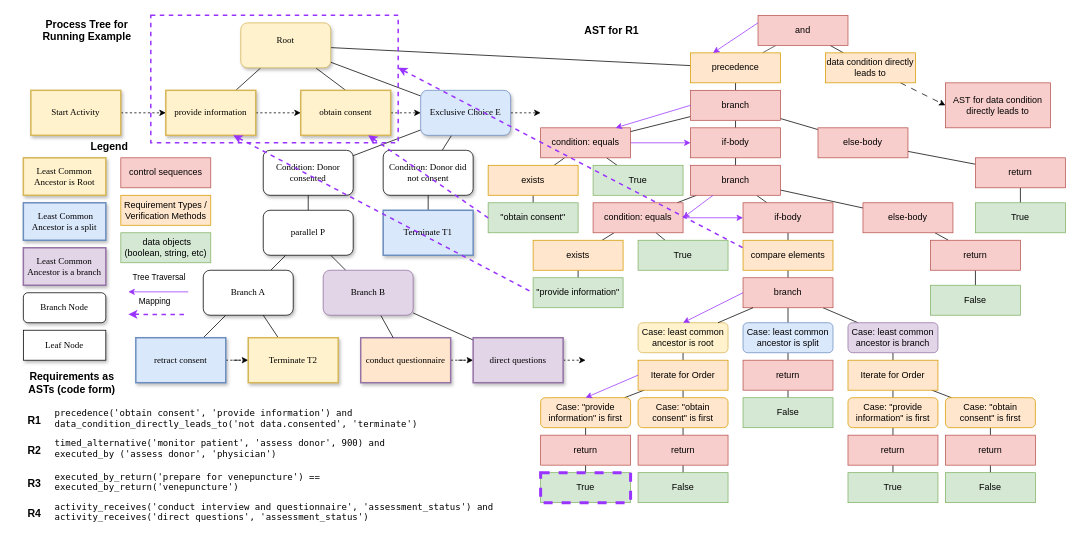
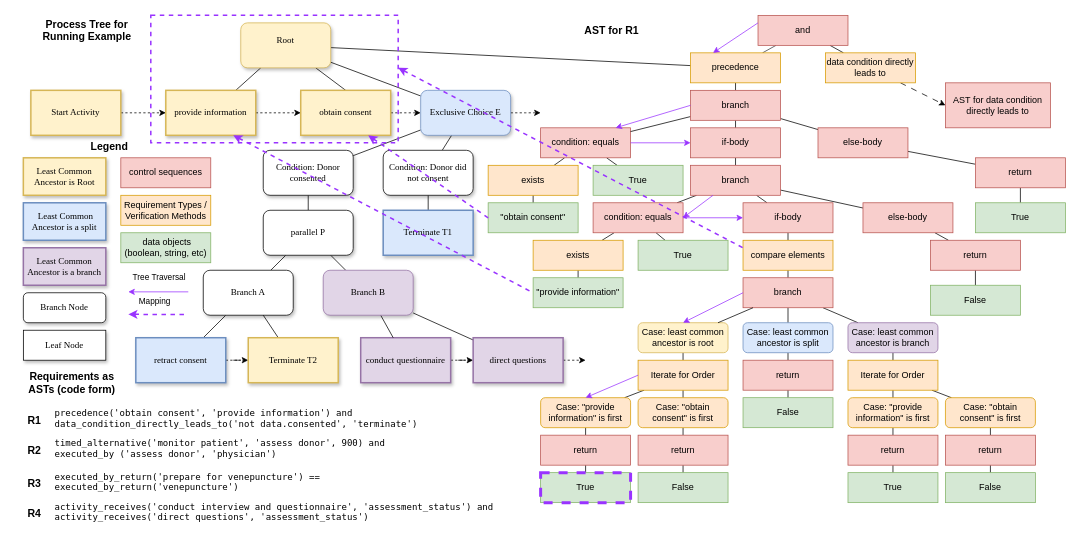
node "conduct questionnaire": fillcolor #ffe6cc -> #e1d5e7
